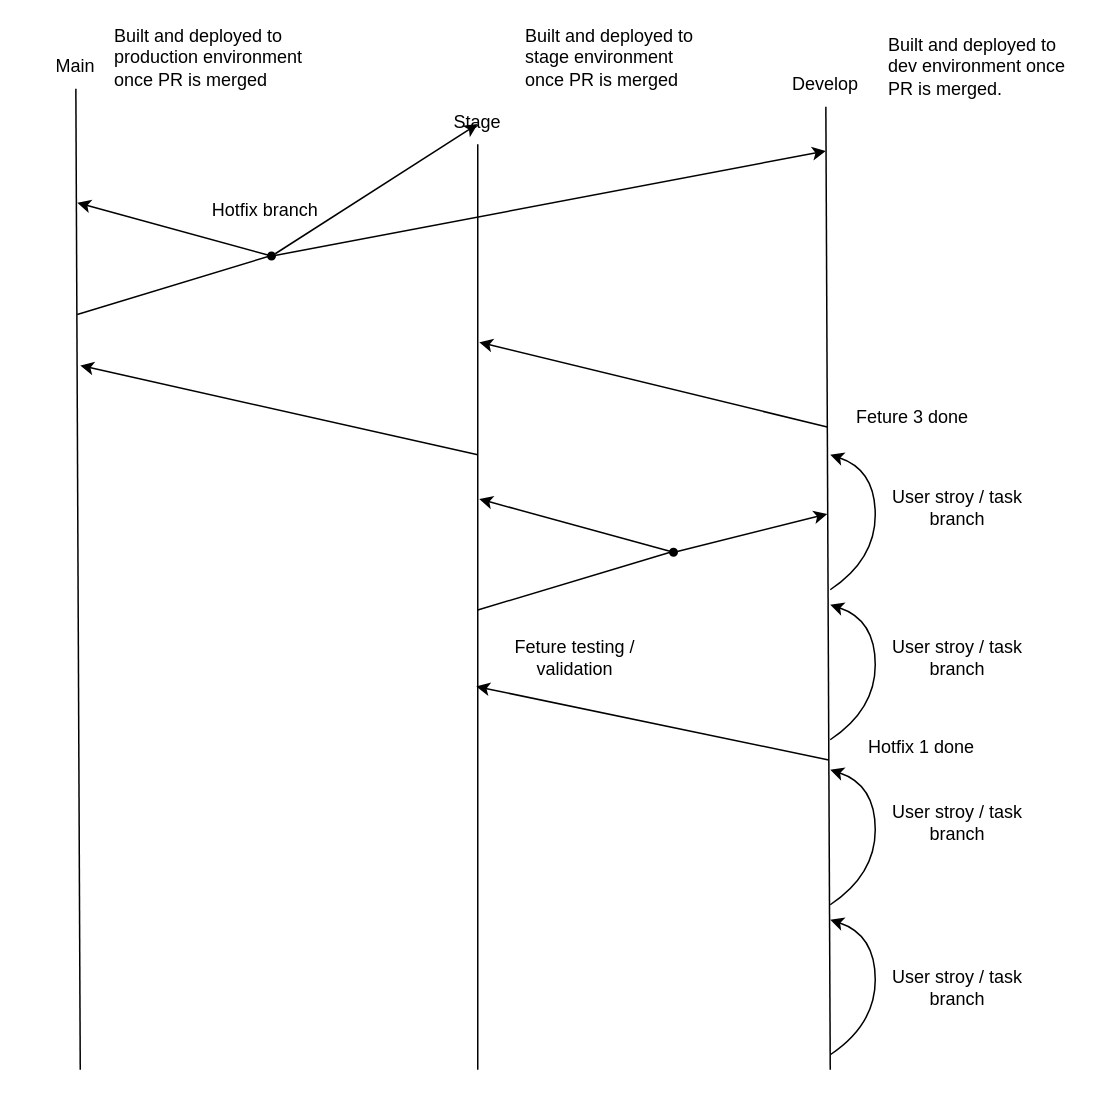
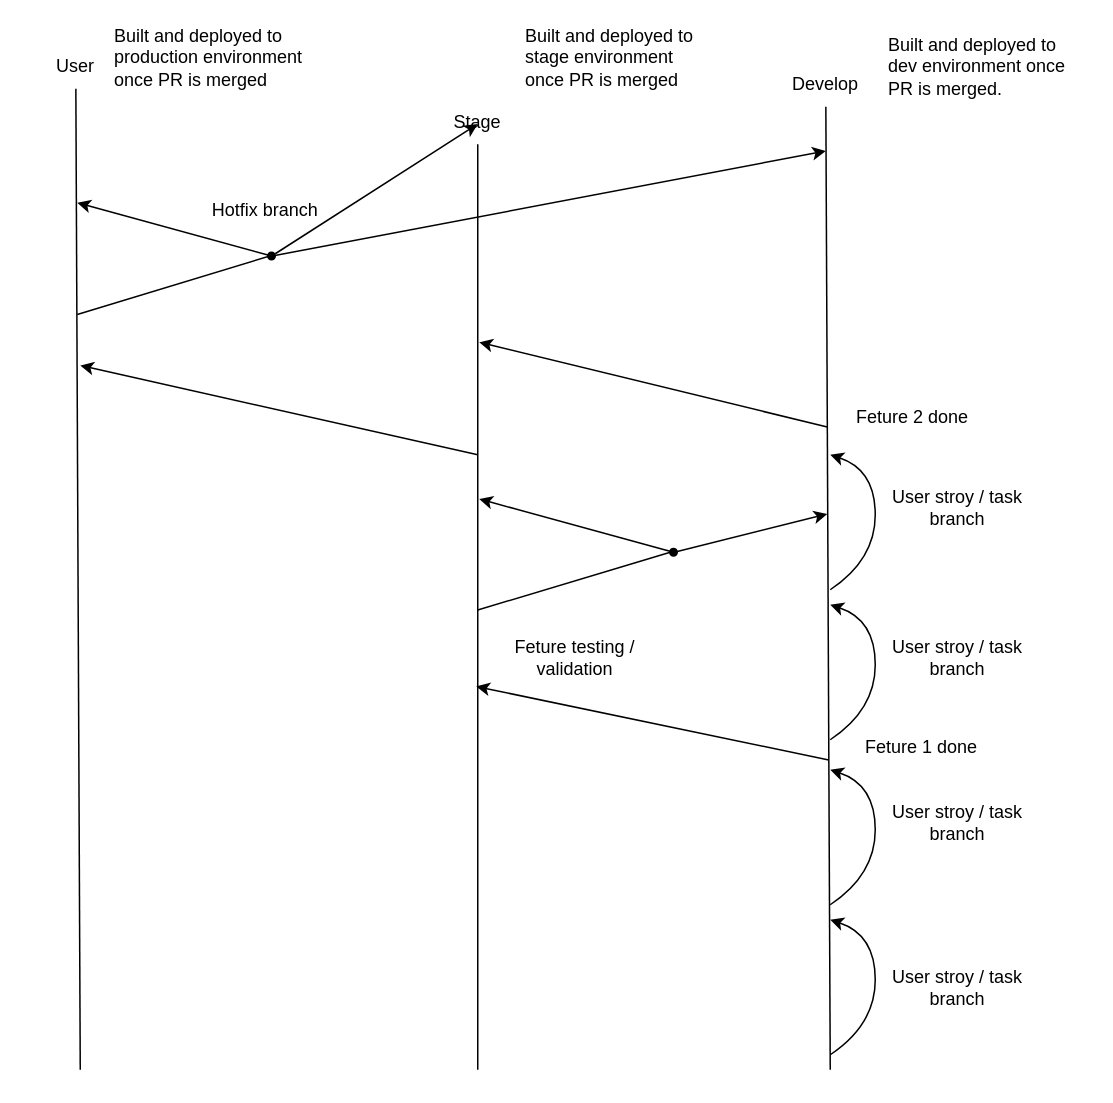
node "Main": label "Main" -> "User"
node "Feture 3 done": label "Feture 3 done" -> "Feture 2 done"
node "Hotfix 1 done": label "Hotfix 1 done" -> "Feture 1 done"
